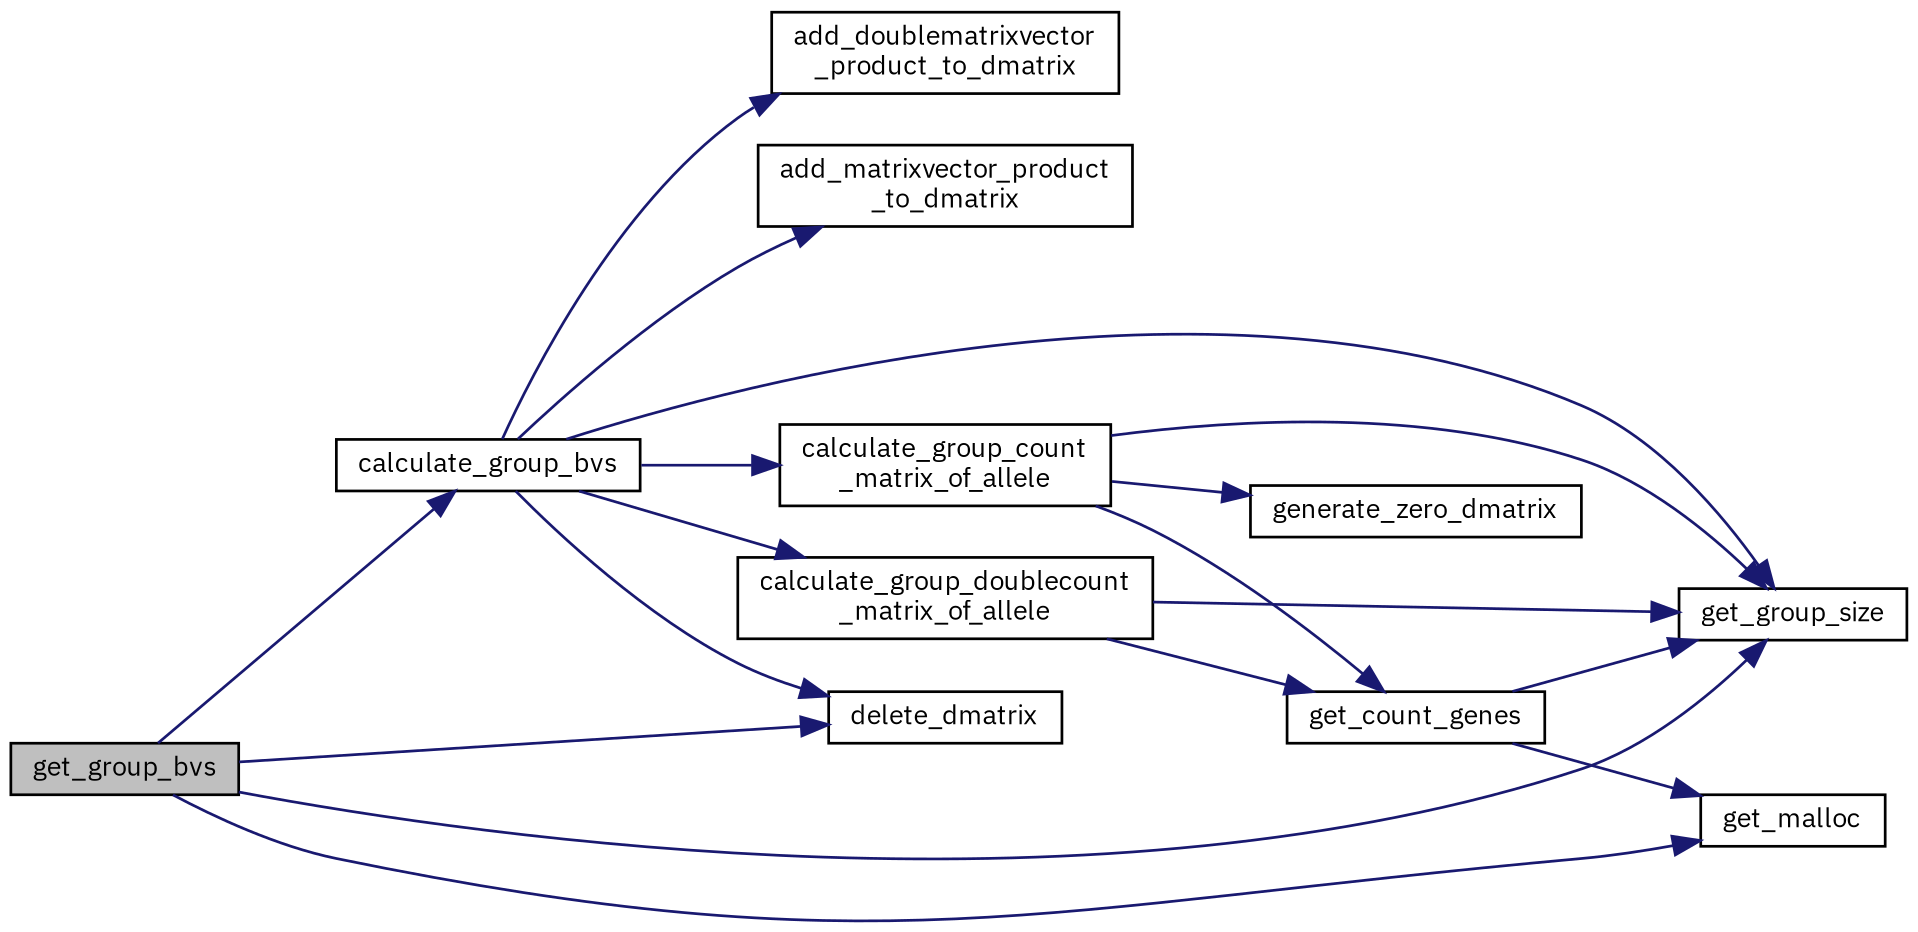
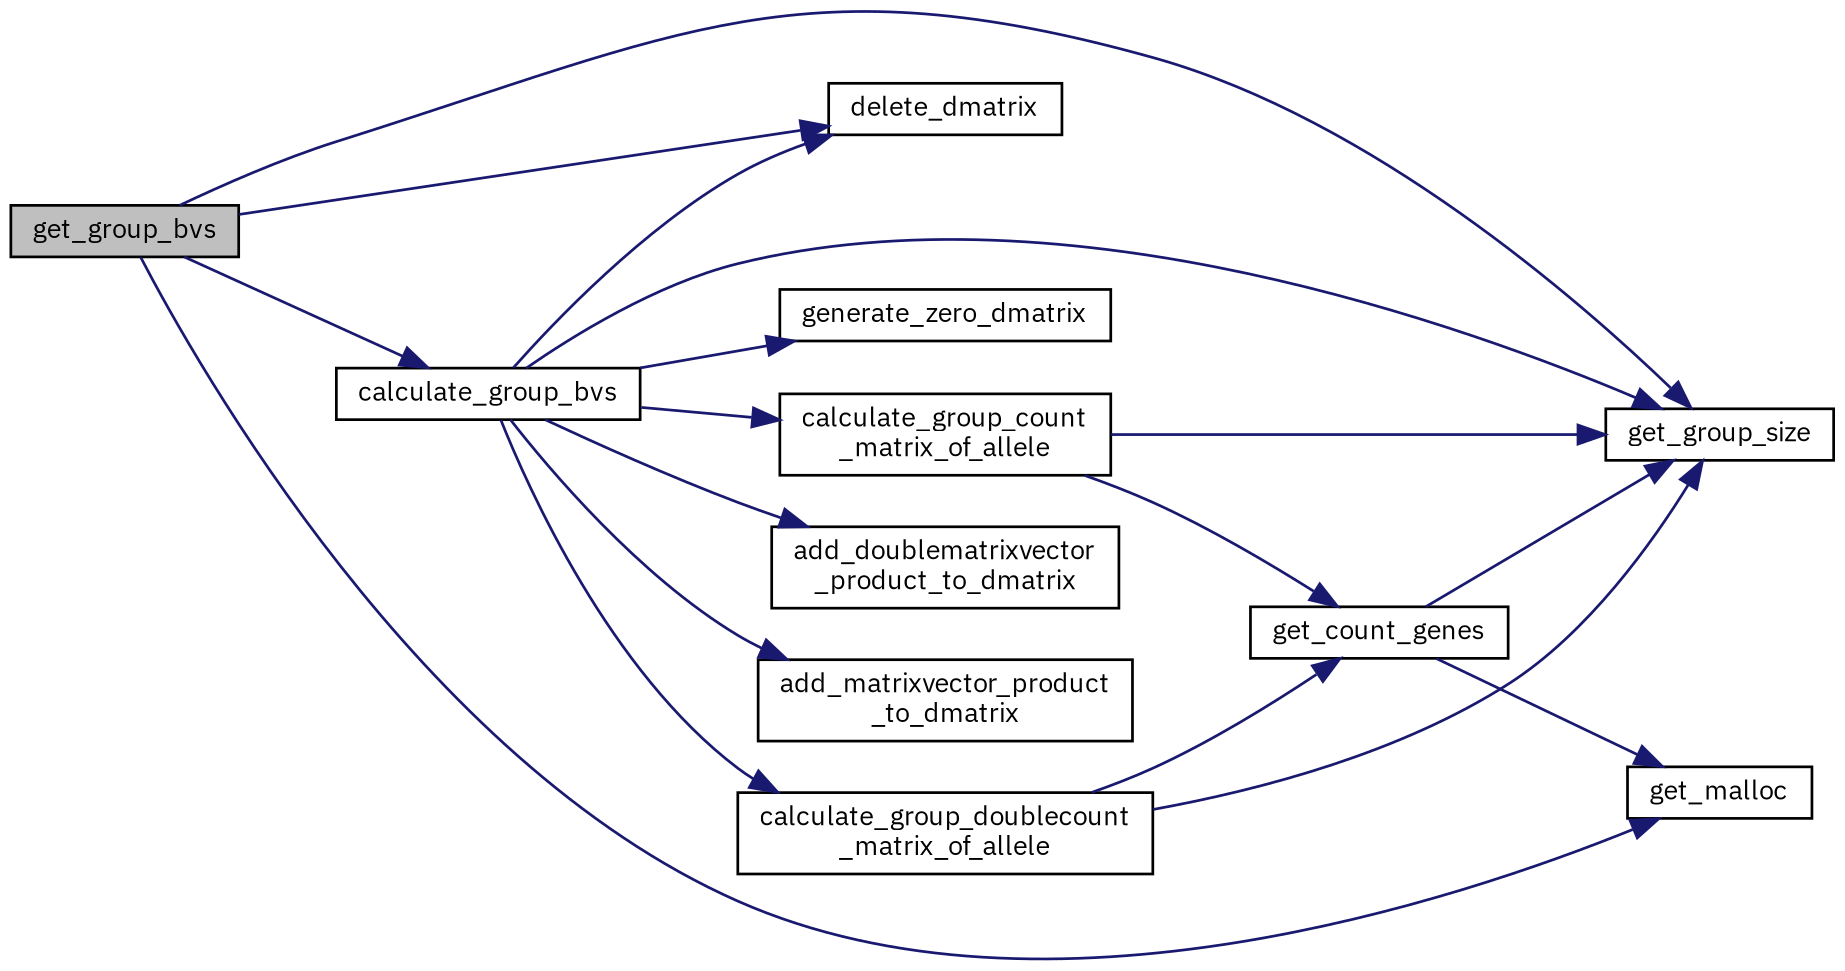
edge "calculate_group_count _matrix_of_allele" -> "generate_zero_dmatrix": now "calculate_group_bvs" -> "generate_zero_dmatrix"
